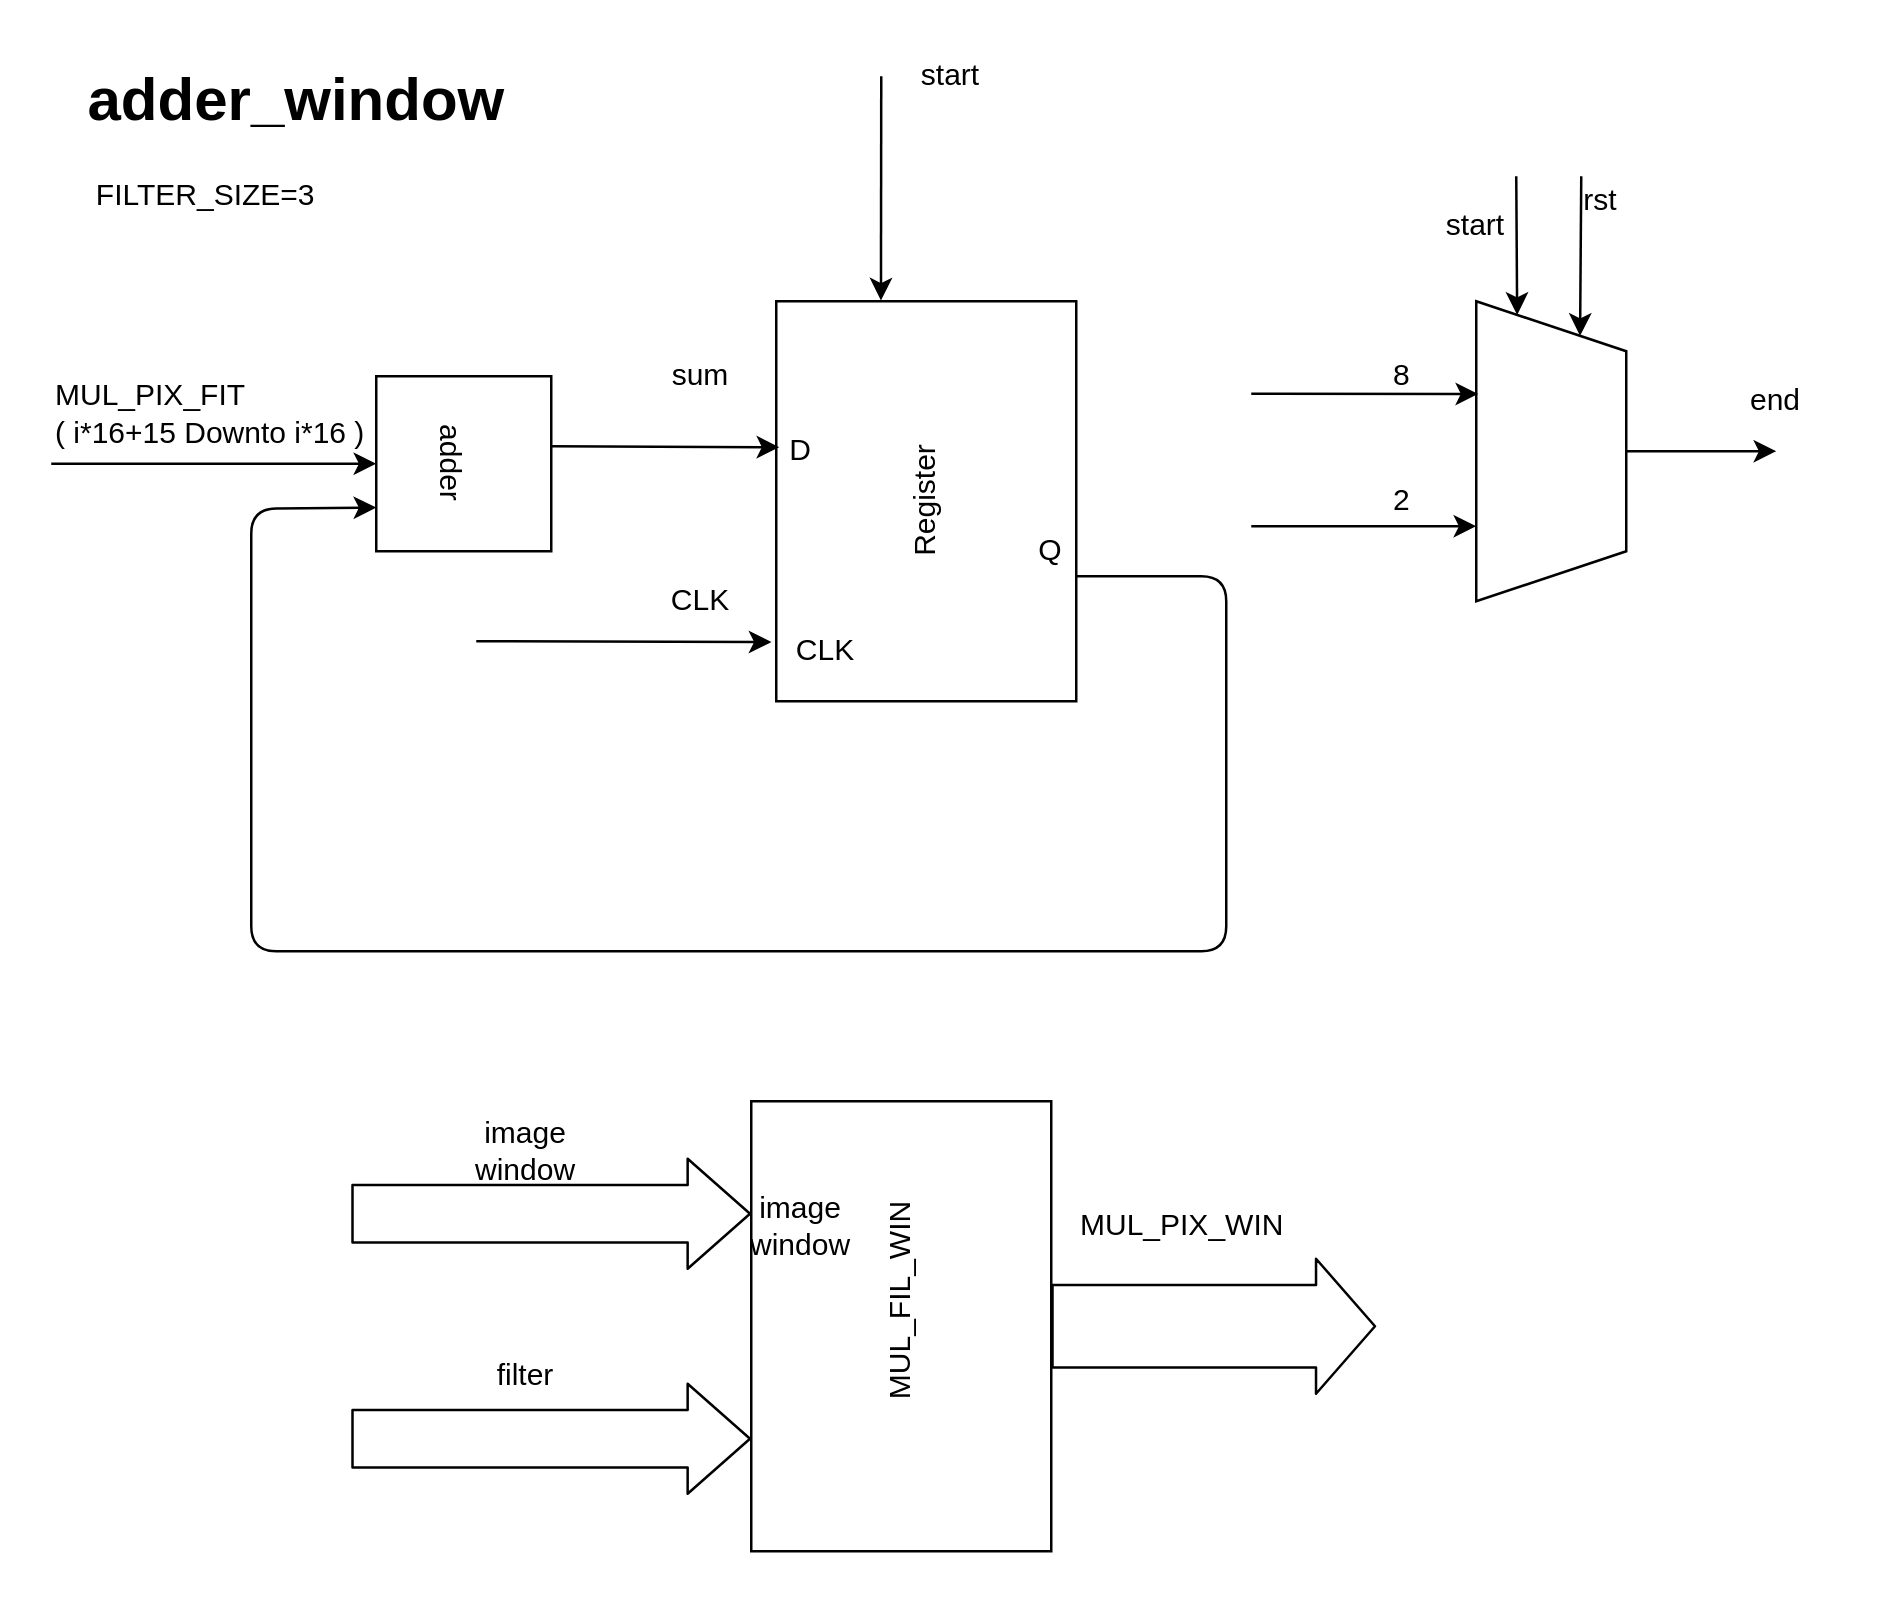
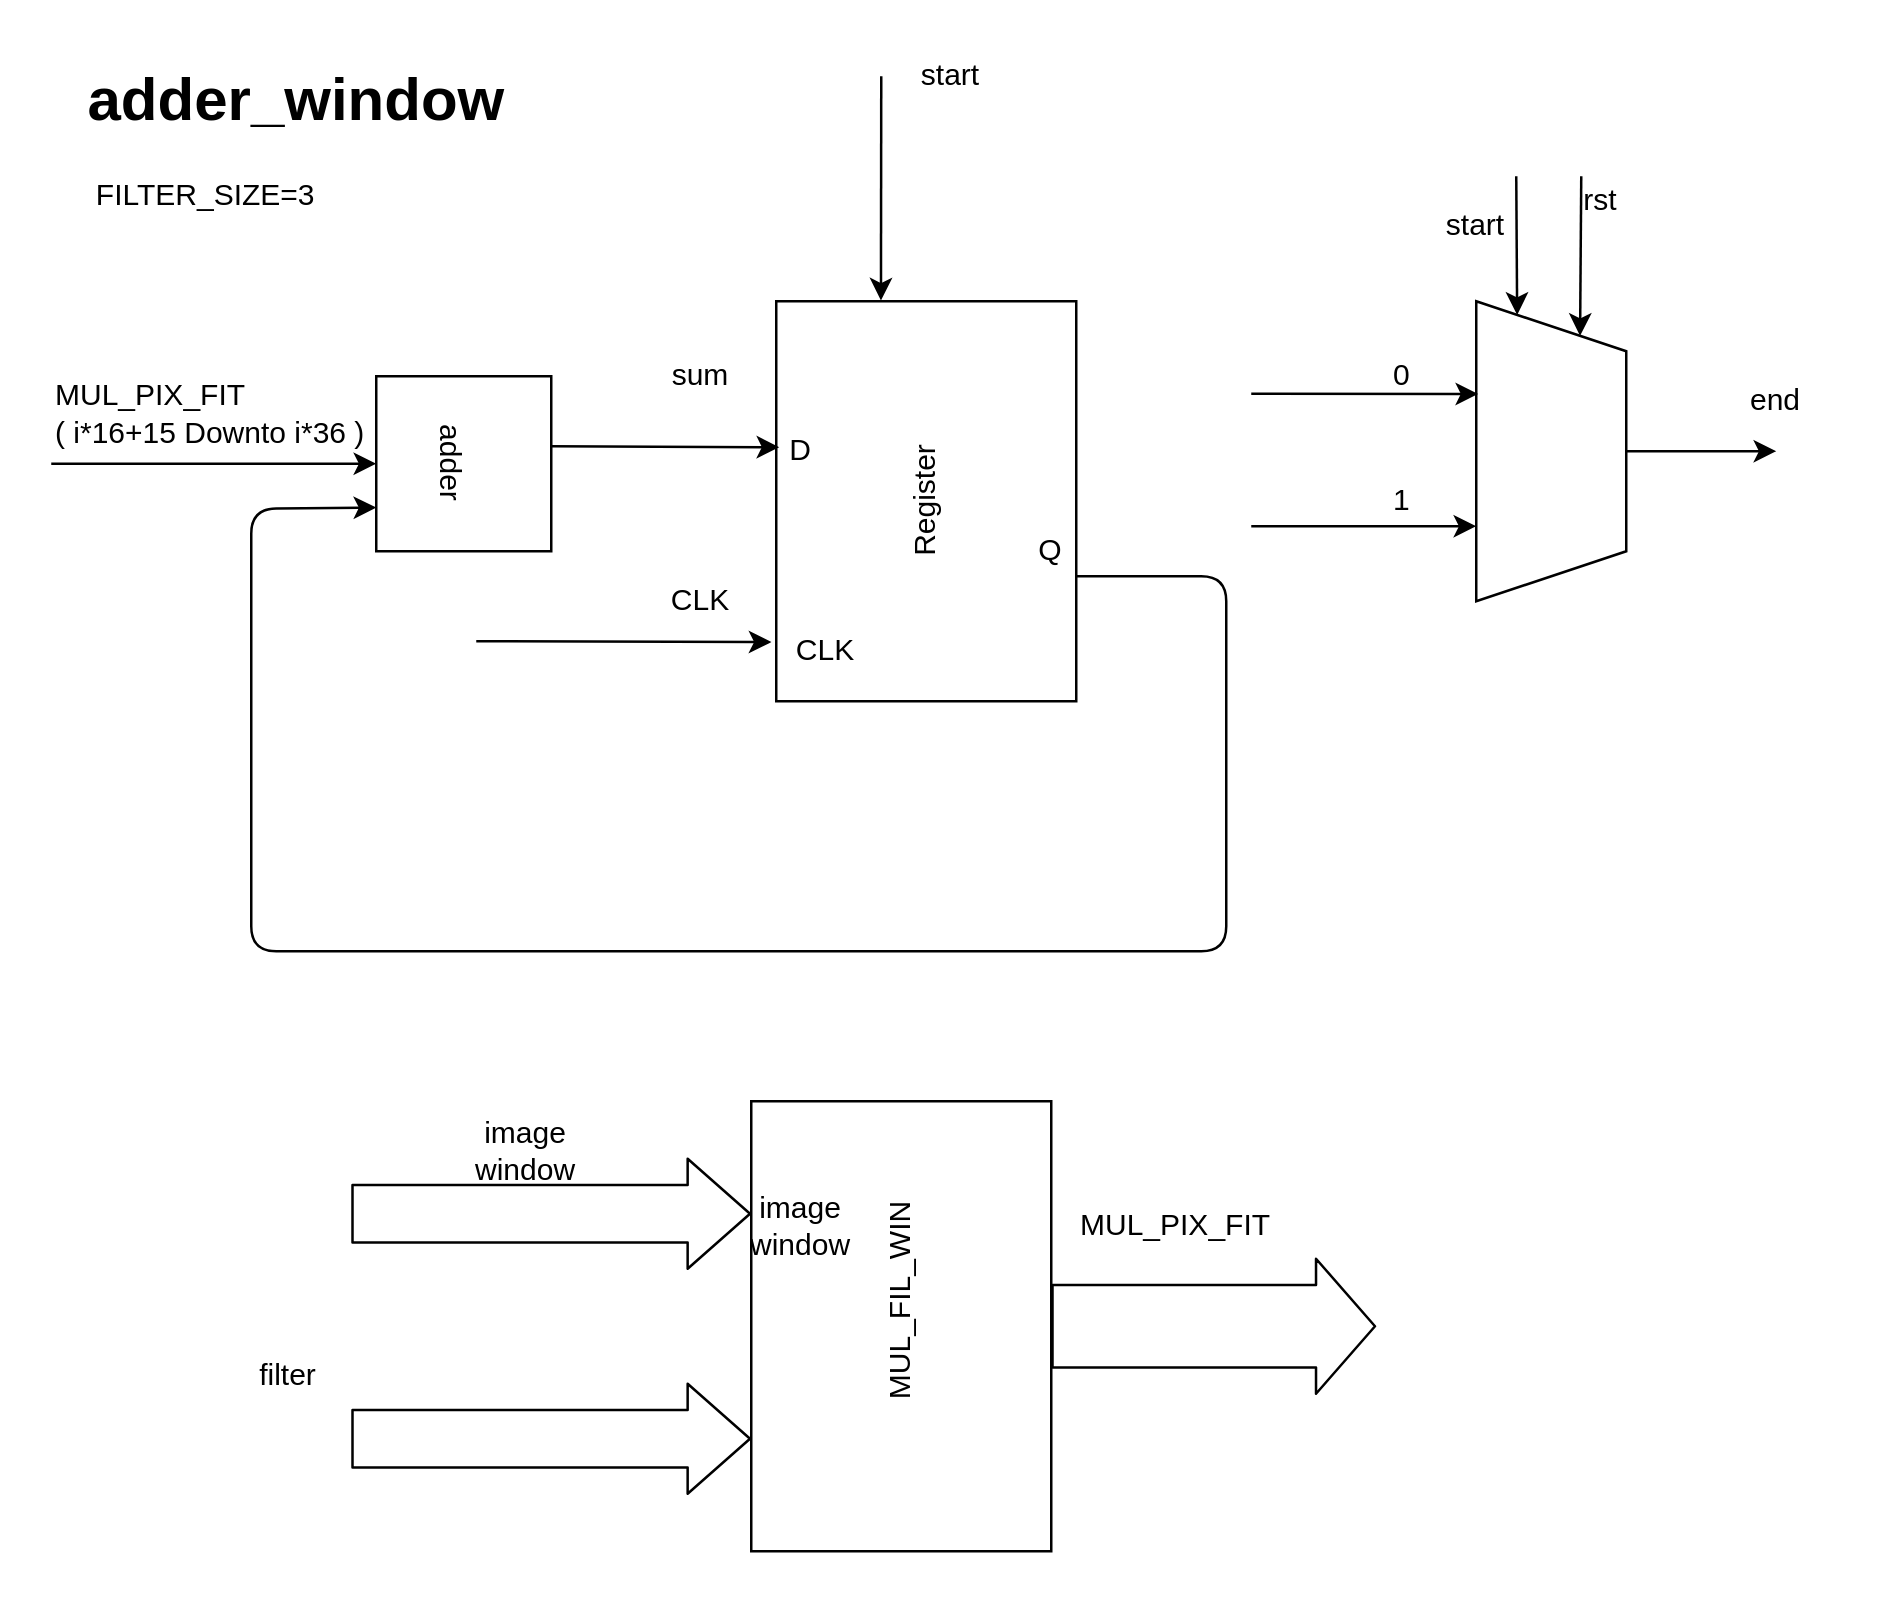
node "8": label "8" -> "0"
node "MUL_PIX_FIT ( i*16+15 Downto i*16 )": label "MUL_PIX_FIT ( i*16+15 Downto i*16 )" -> "MUL_PIX_FIT ( i*16+15 Downto i*36 )"
node "2": label "2" -> "1"
node "MUL_PIX_WIN": label "MUL_PIX_WIN" -> "MUL_PIX_FIT"
node "filter": moved (526, 1376) -> (289, 1376)
